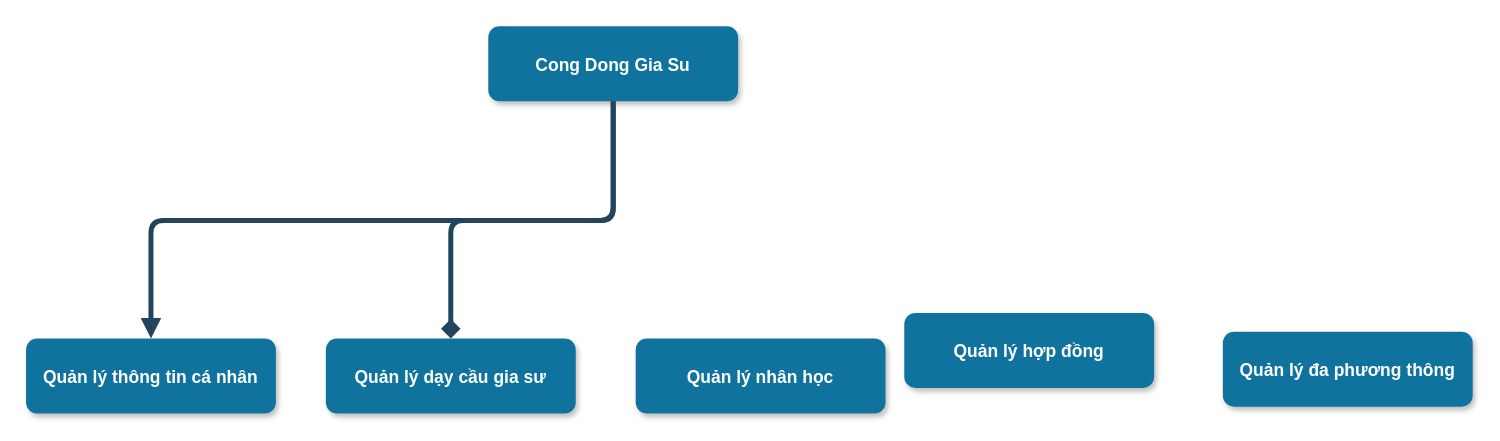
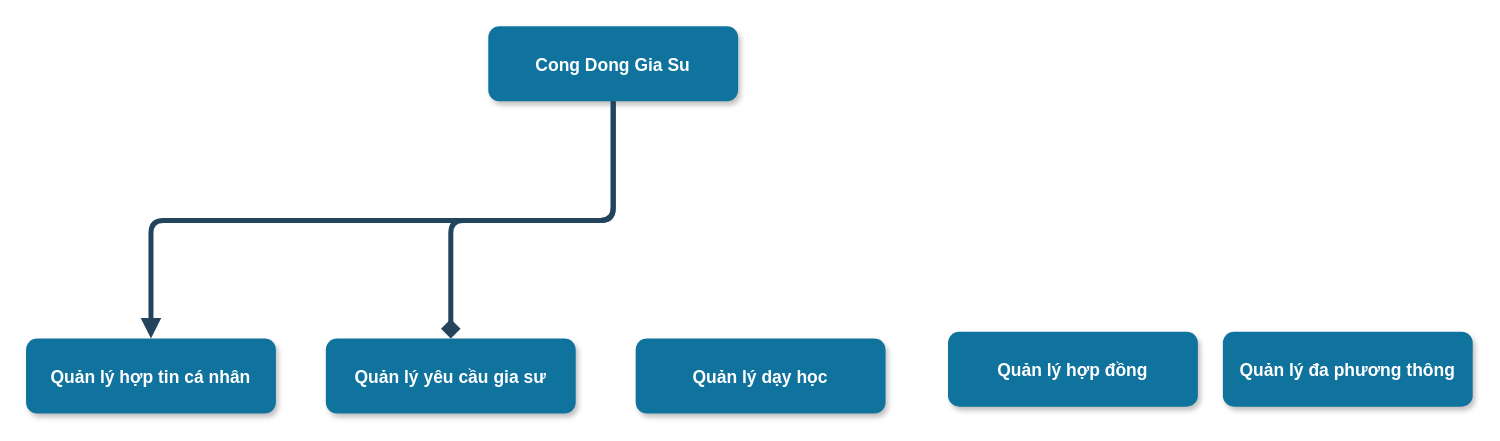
node "Quản lý hợp đồng": moved (1029, 351) -> (1073, 369)
node "Quản lý thông tin cá nhân": label "Quản lý thông tin cá nhân" -> "Quản lý hợp tin cá nhân"
node "Quản lý dạy cầu gia sư": label "Quản lý dạy cầu gia sư" -> "Quản lý yêu cầu gia sư"
node "Quản lý nhân học": label "Quản lý nhân học" -> "Quản lý dạy học"
